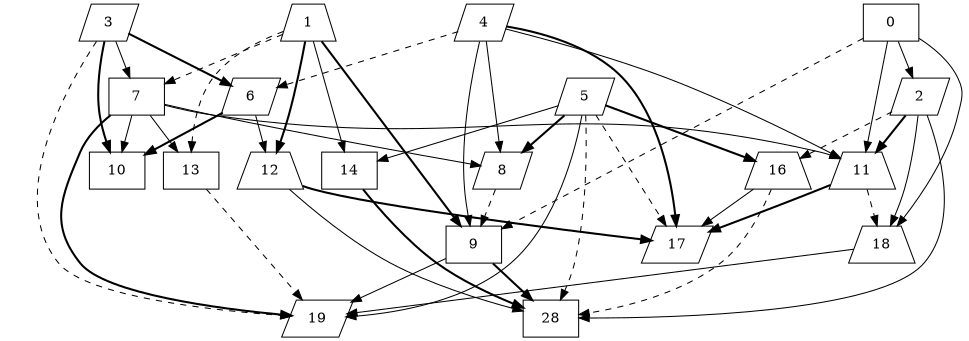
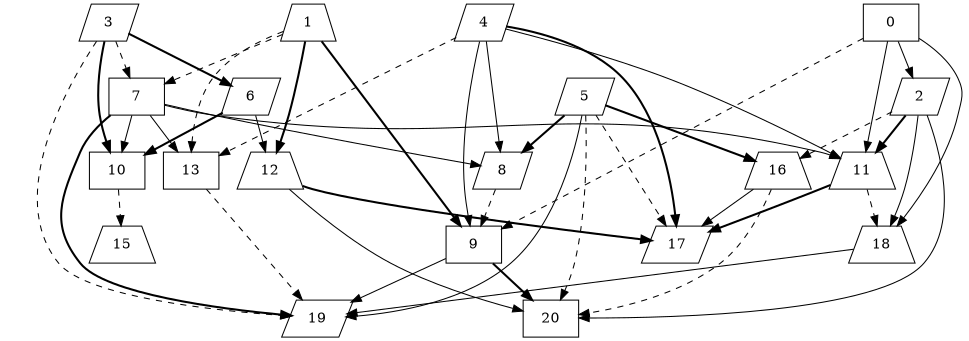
edge "3" -> "7": style solid -> dashed
edge "4" -> "6": now "4" -> "13"
node "14": removed
node "15": added
node "28": label "28" -> "20"
